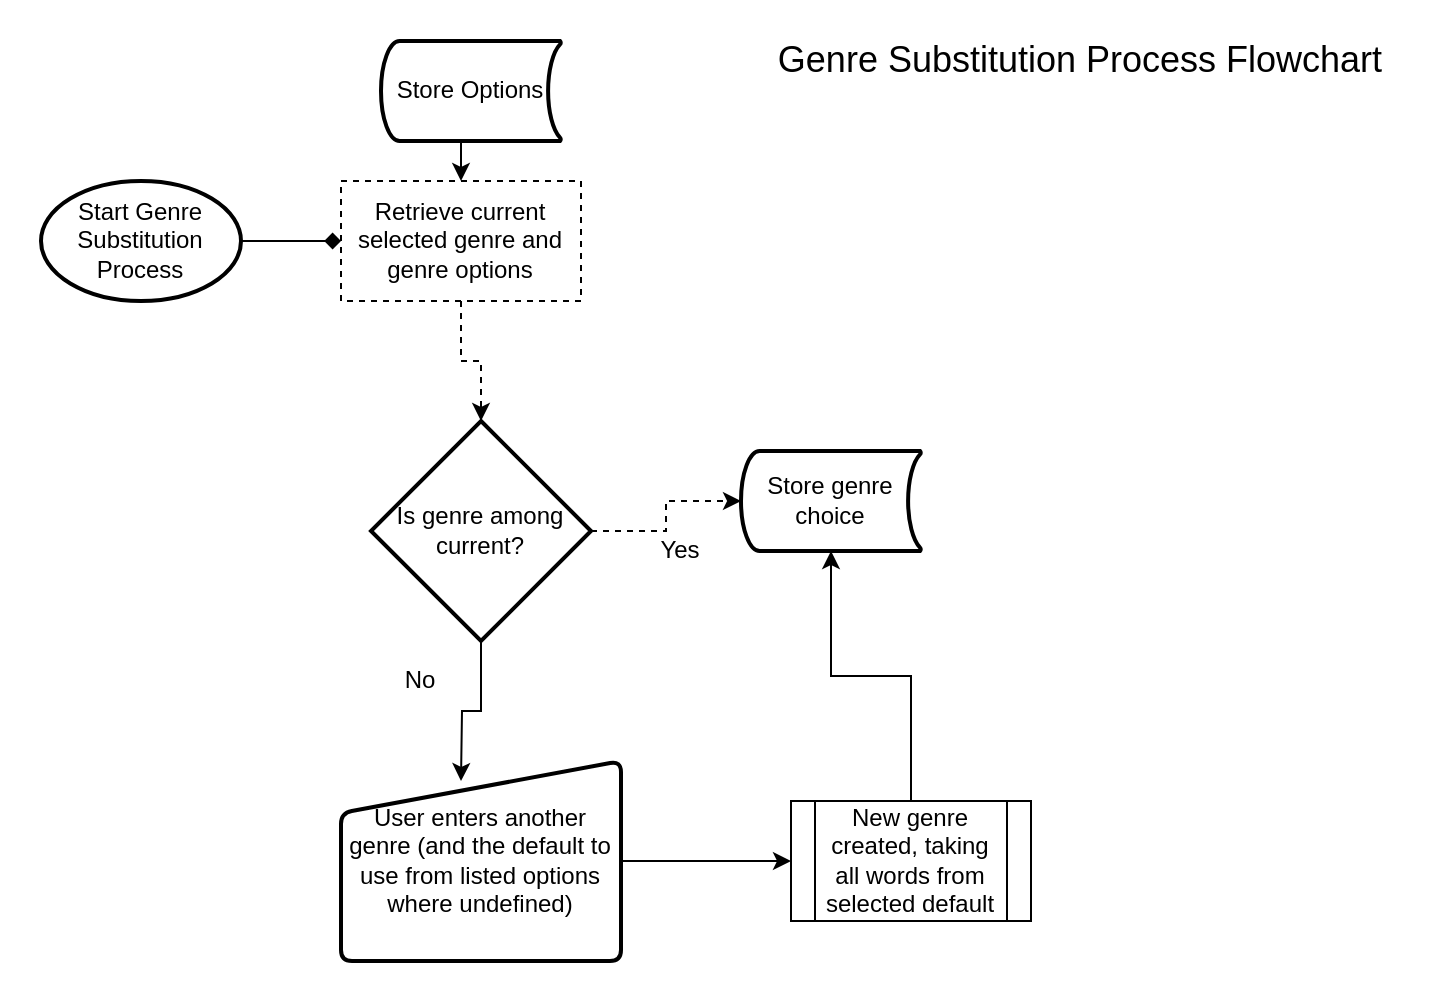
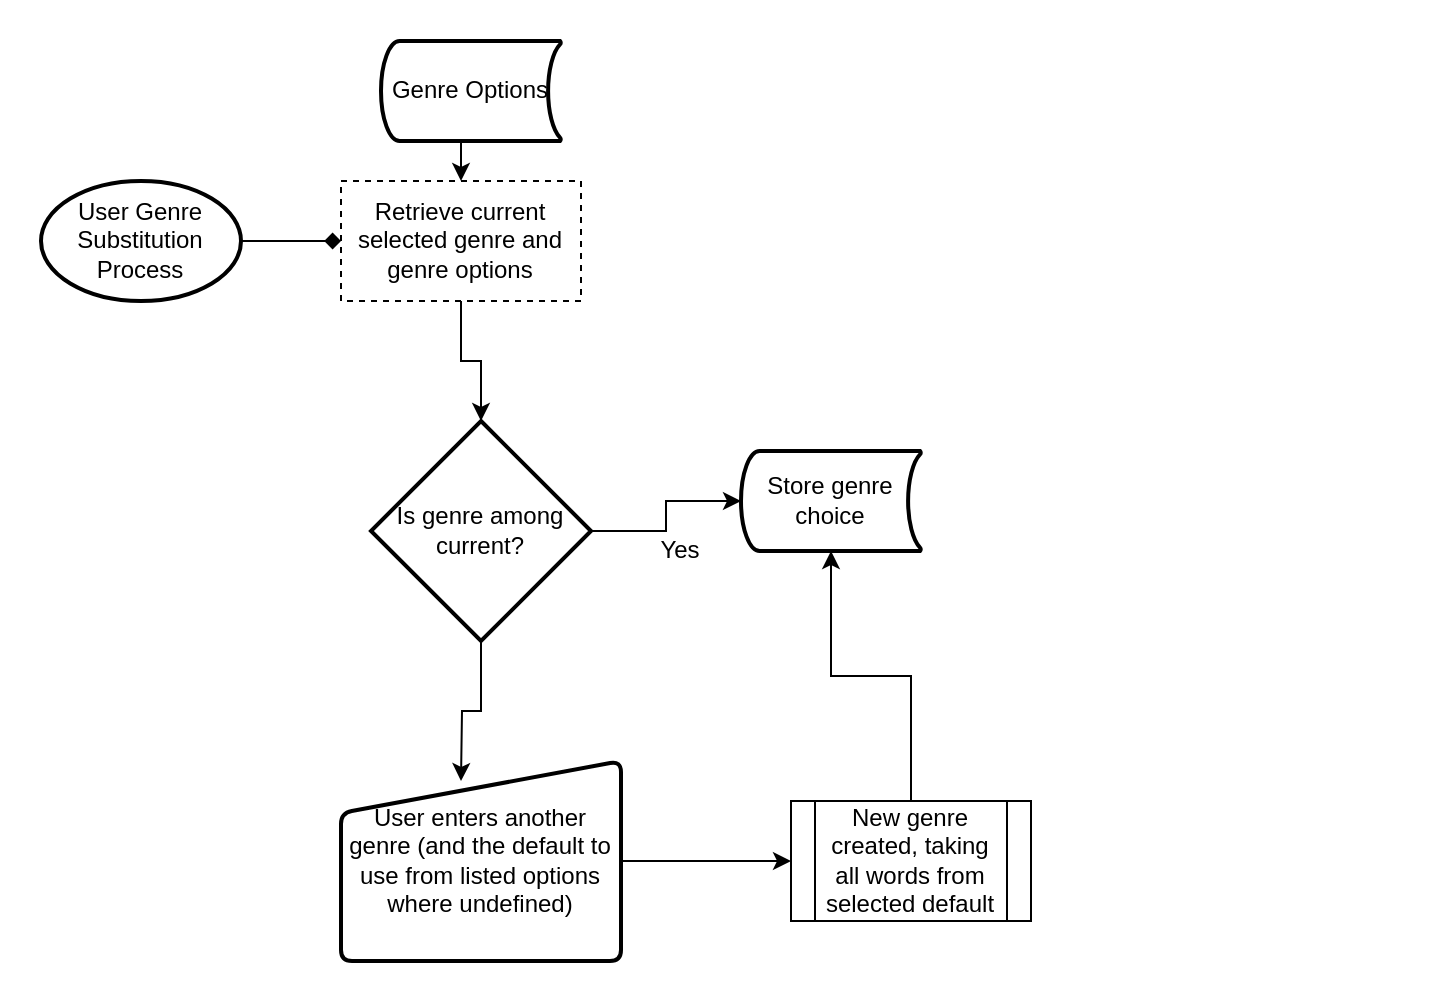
node "Genre Substitution Process Flowchart": removed
node "Store Options": label "Store Options" -> "Genre Options"
node "Start Genre Substitution Process": label "Start Genre Substitution Process" -> "User Genre Substitution Process"
edge "Retrieve current selected genre and genre options" -> "Is genre among current?": style dashed -> solid
edge "Is genre among current?" -> "Store genre choice": style dashed -> solid
node "No": removed
